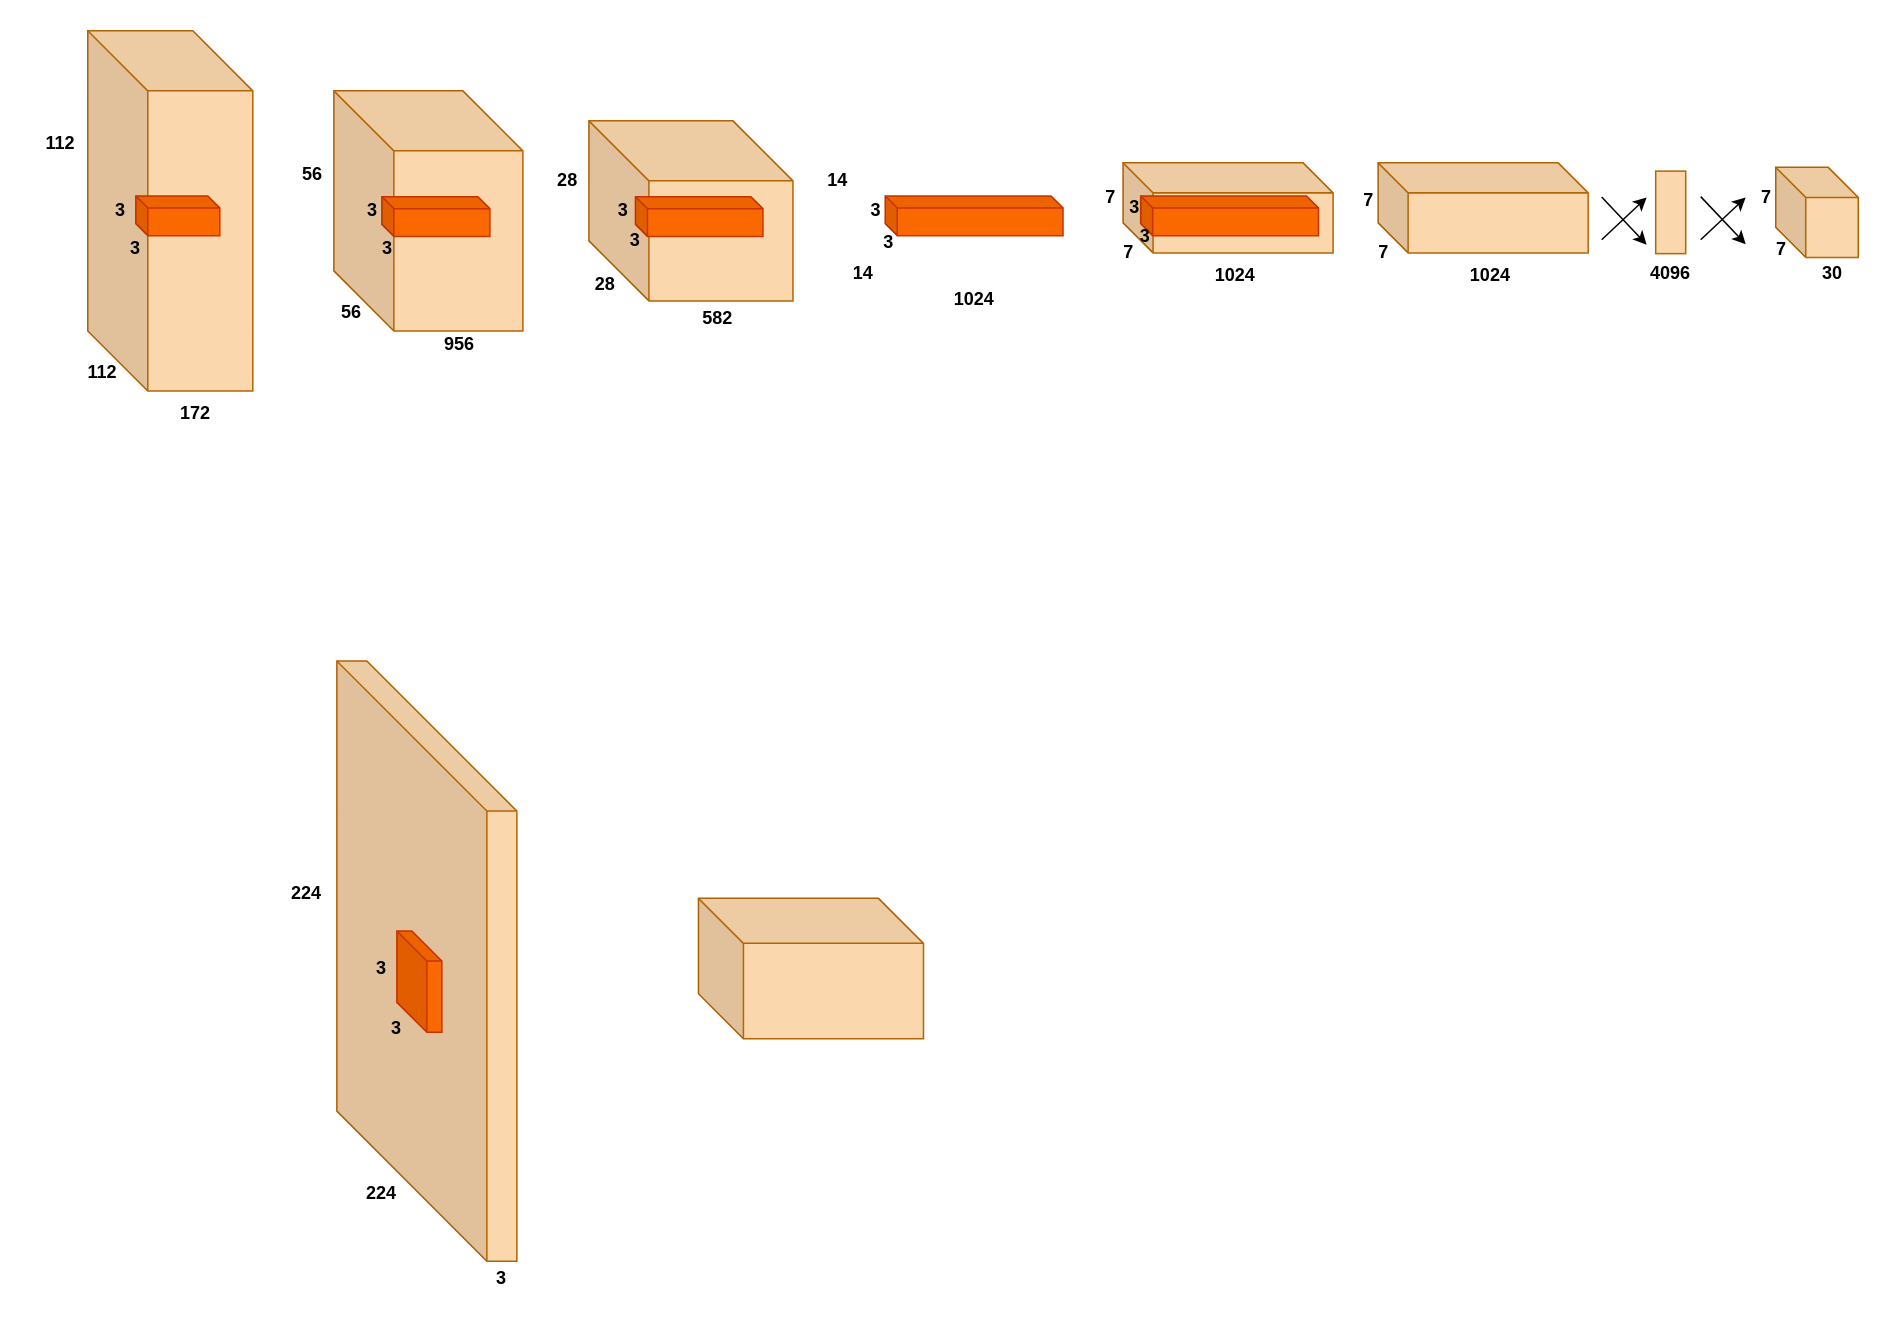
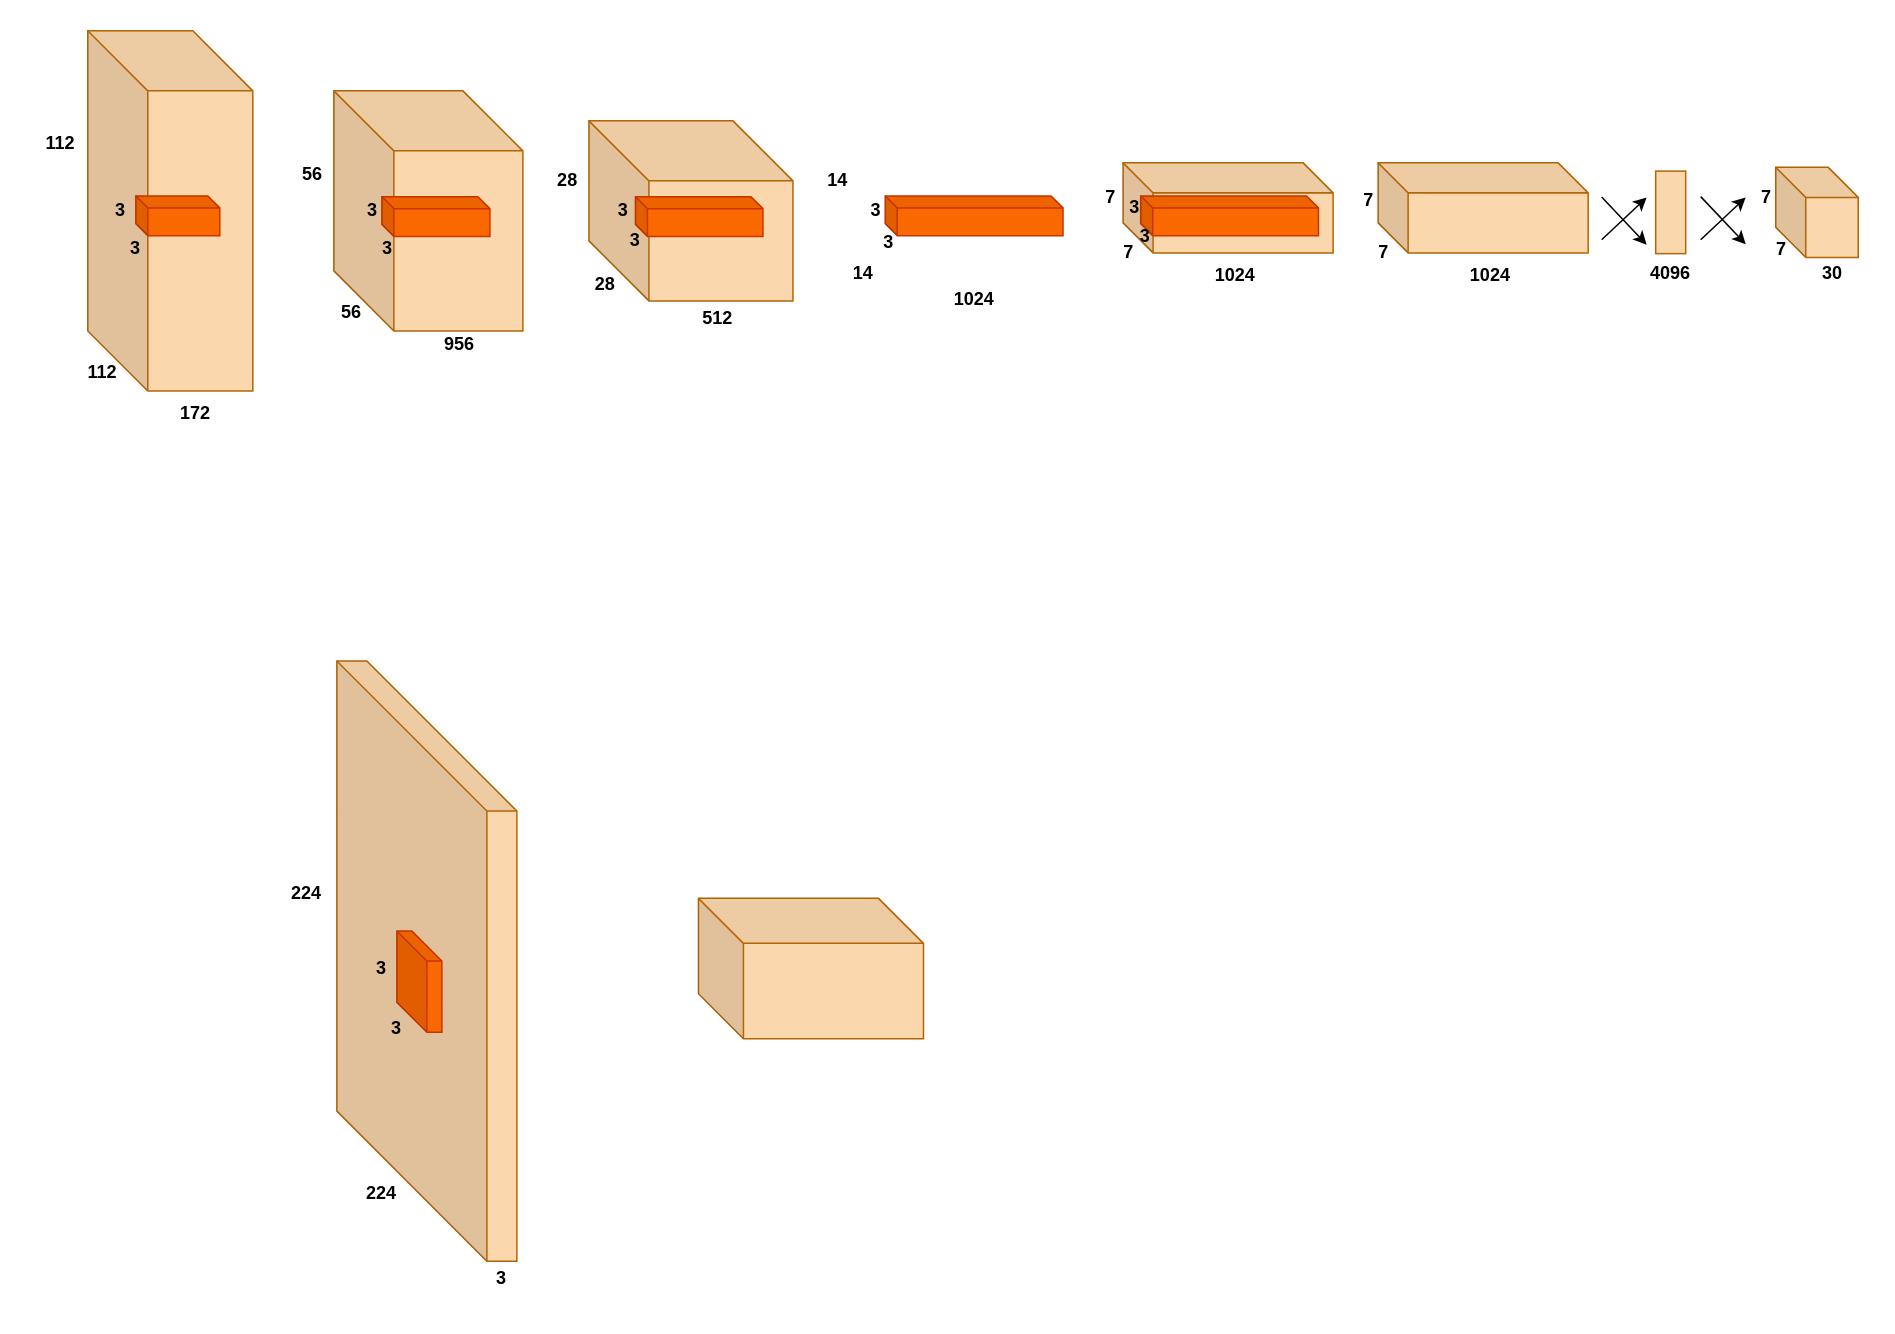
node "582": label "582" -> "512"
